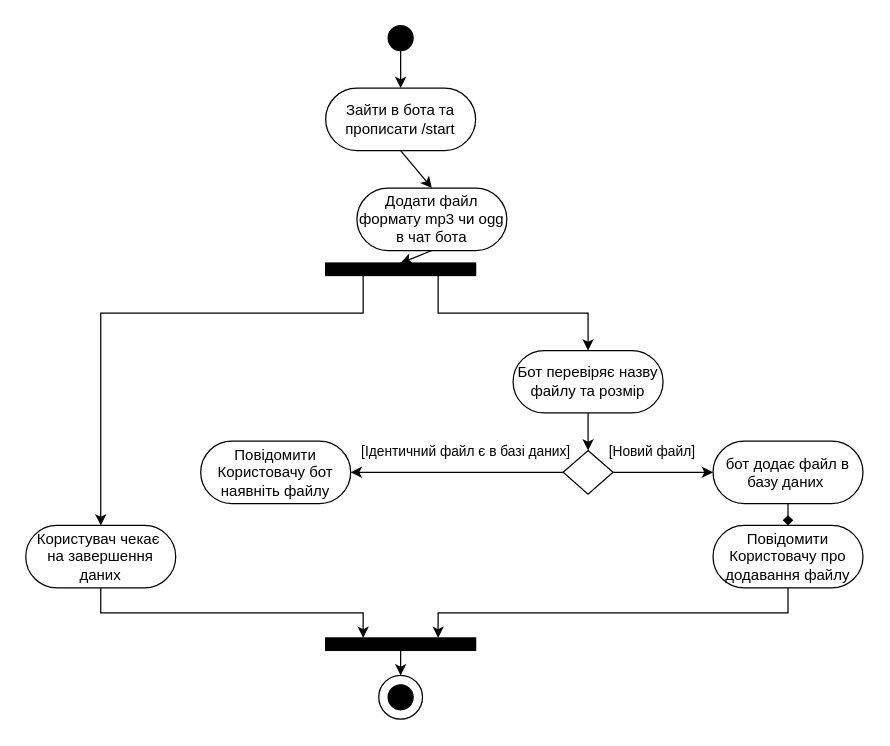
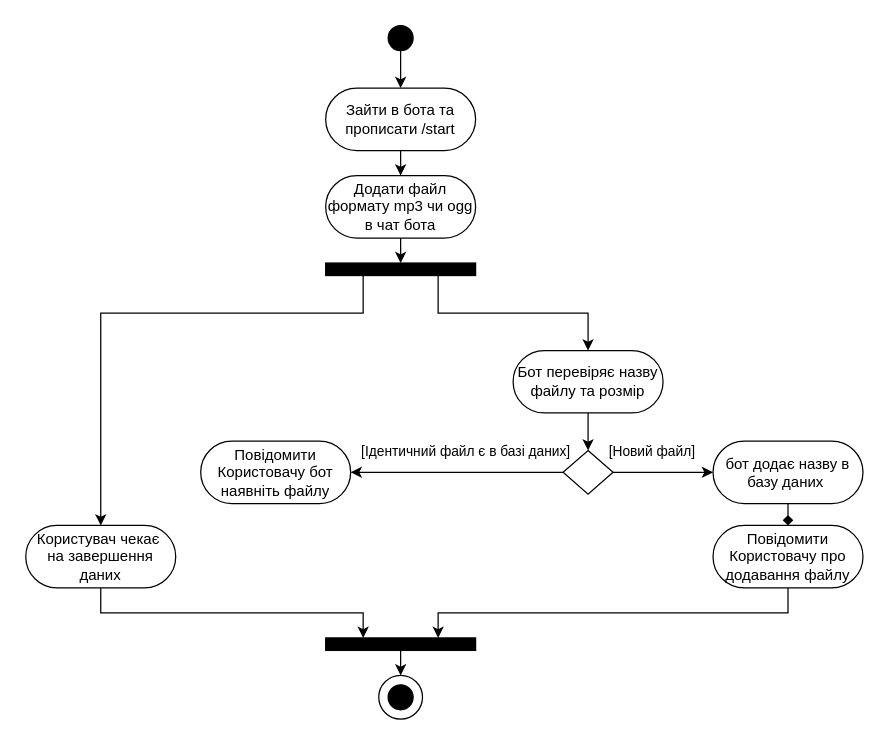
node "Додати файл формату mp3 чи ogg в чат бота": moved (432, 219) -> (401, 207)
node "бот додає файл в базу даних": label "бот додає файл в базу даних" -> "бот додає назву в базу даних"
